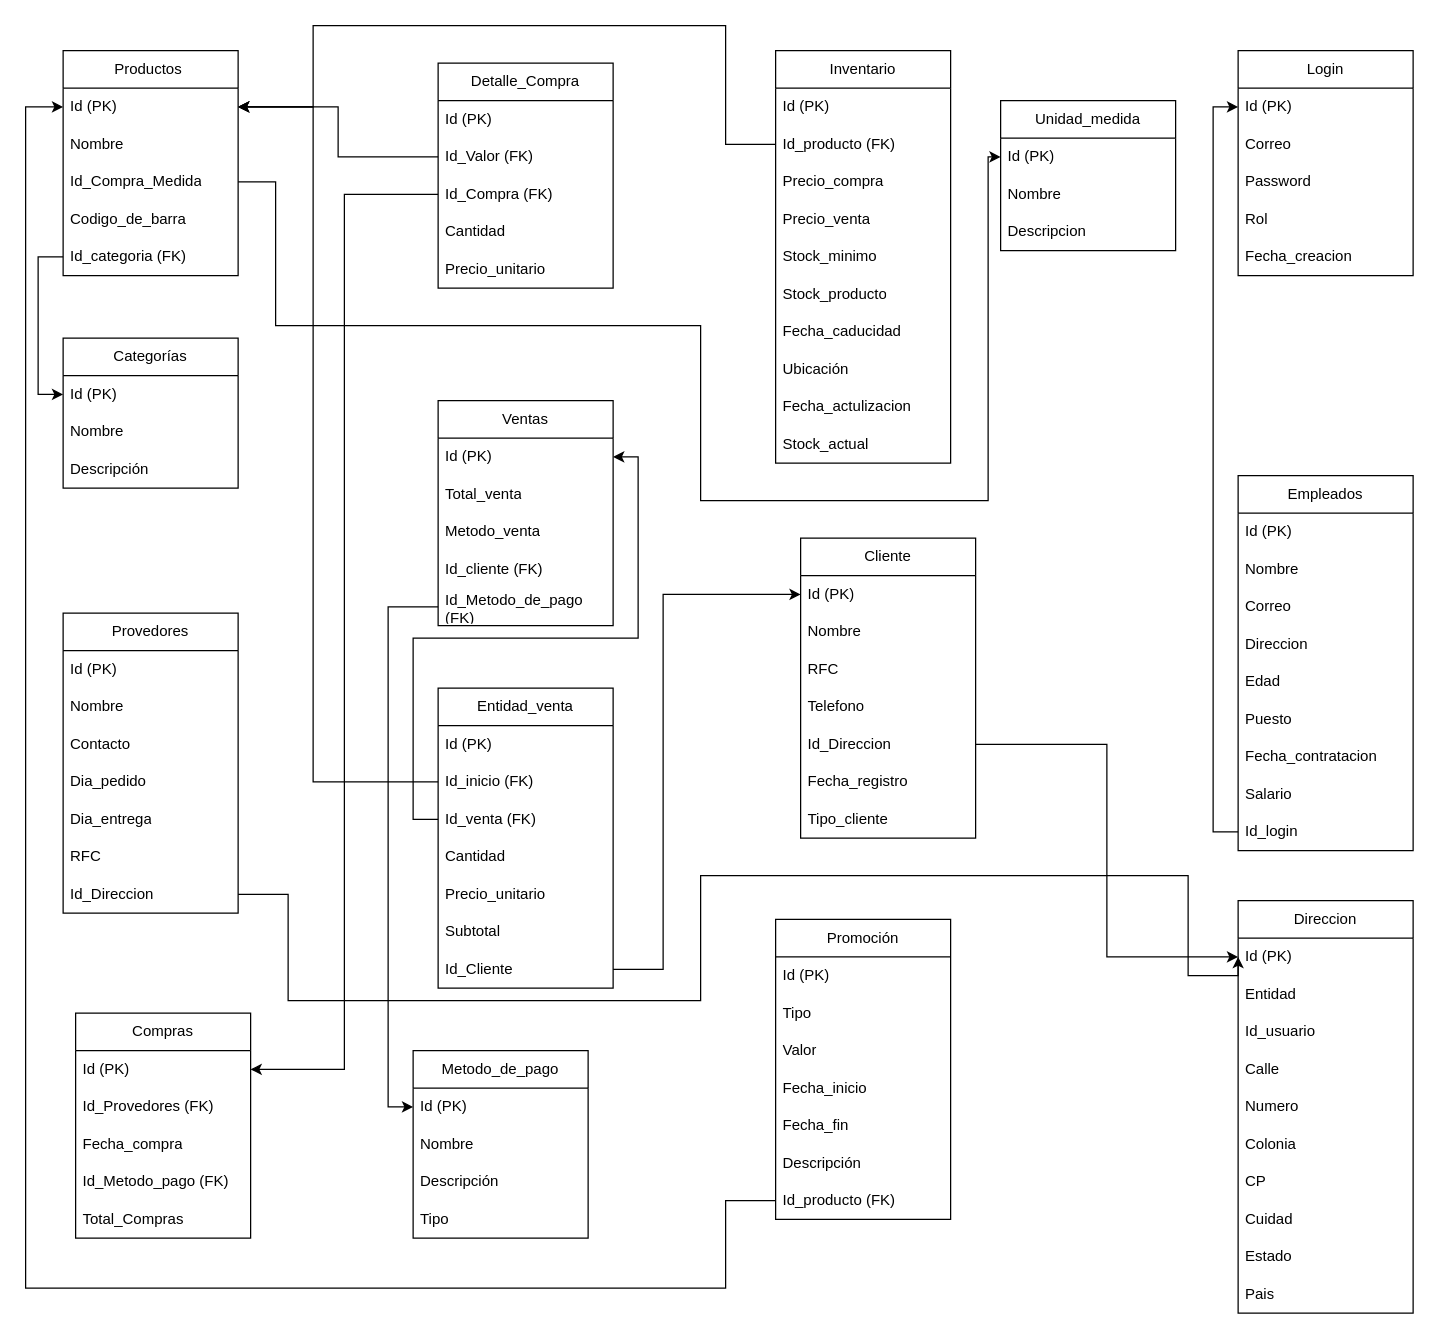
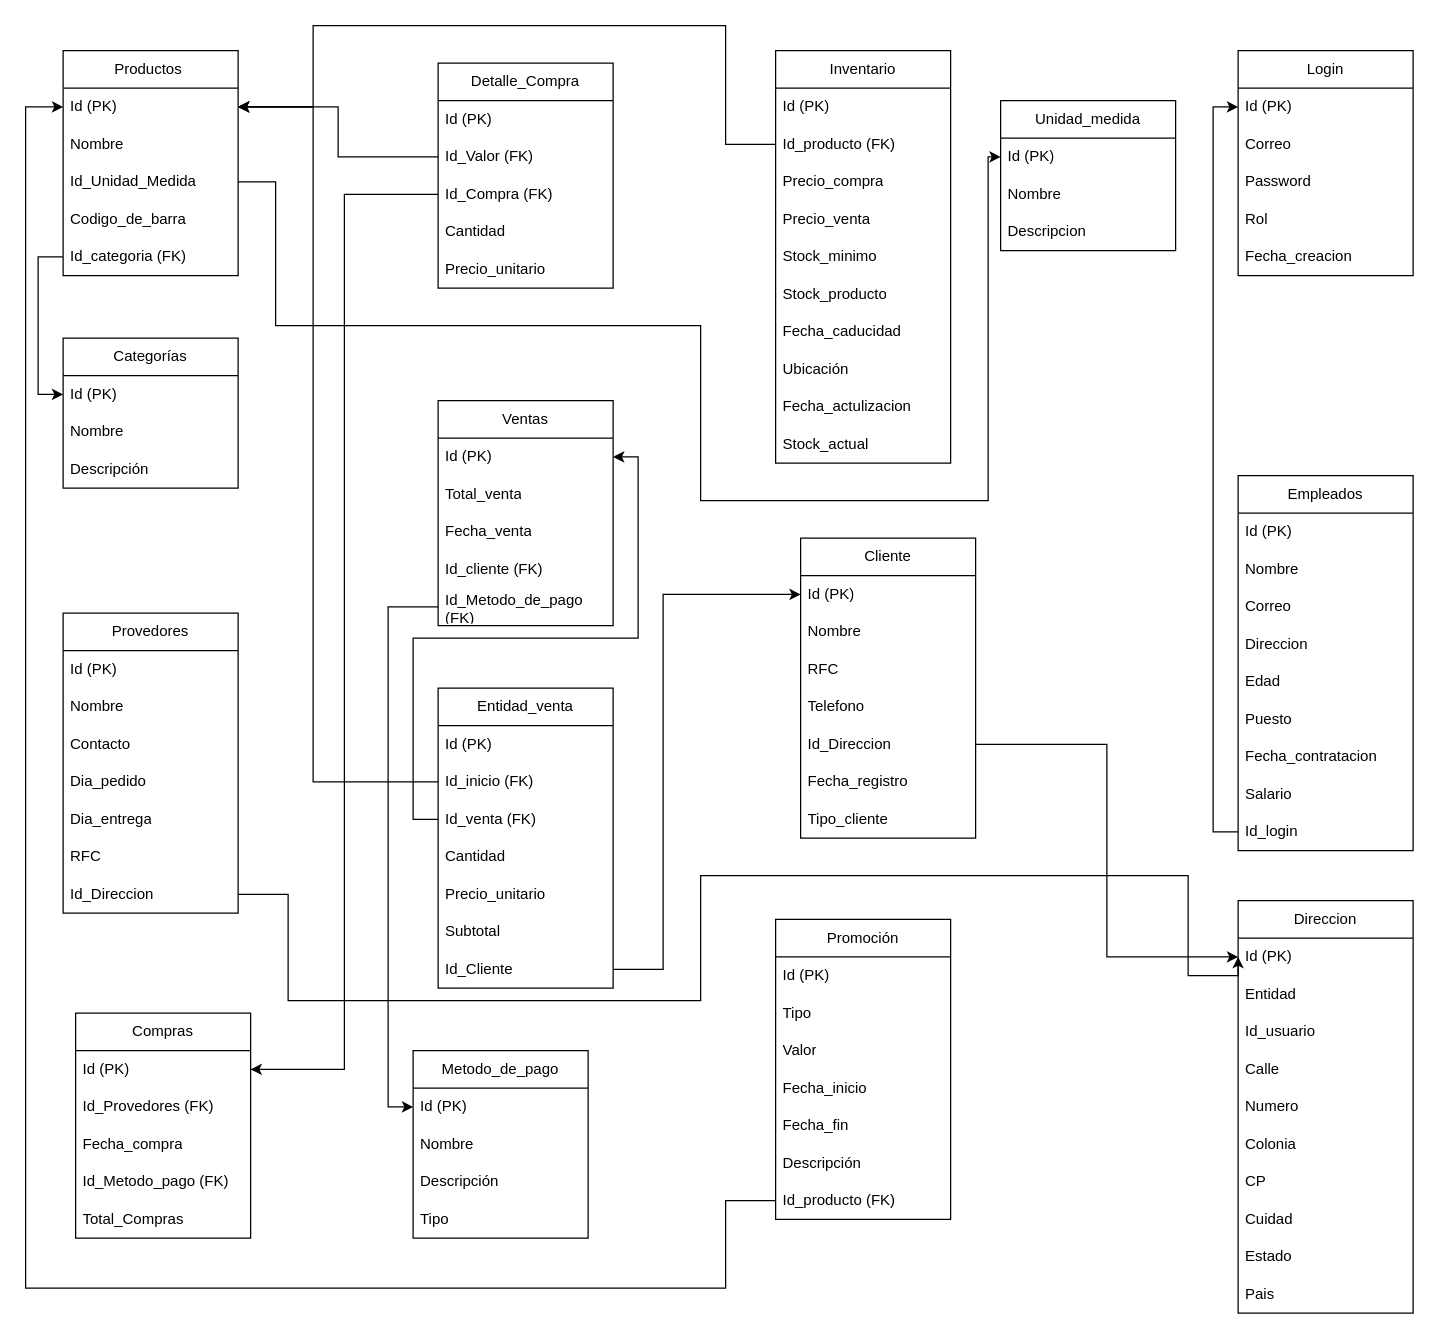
node "Id_Compra_Medida": label "Id_Compra_Medida" -> "Id_Unidad_Medida"
node "Metodo_venta": label "Metodo_venta" -> "Fecha_venta"
